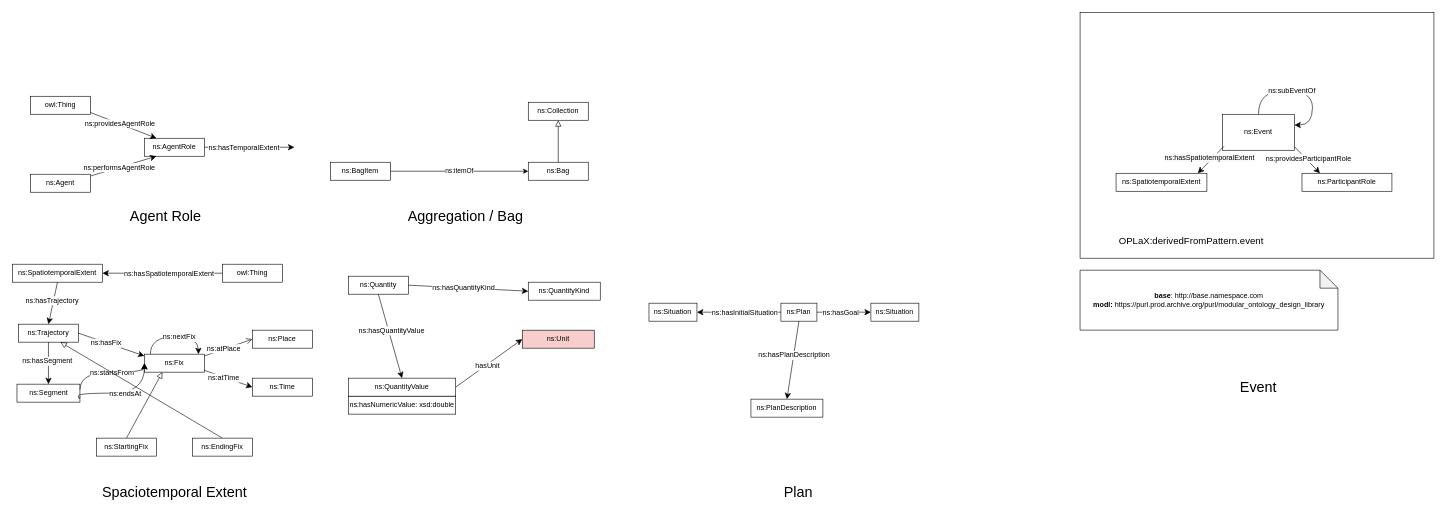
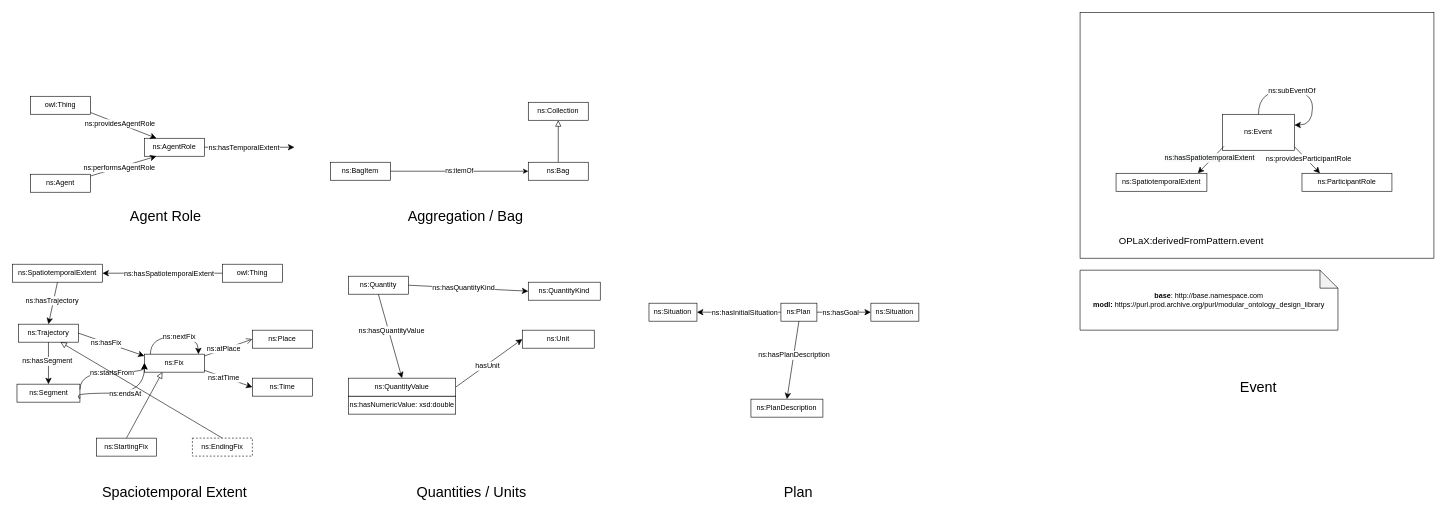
node "ns:Unit": fillcolor #f8cecc -> #ffffff
node "ns:EndingFix": style solid -> dashed
node "Quantities / Units": added
